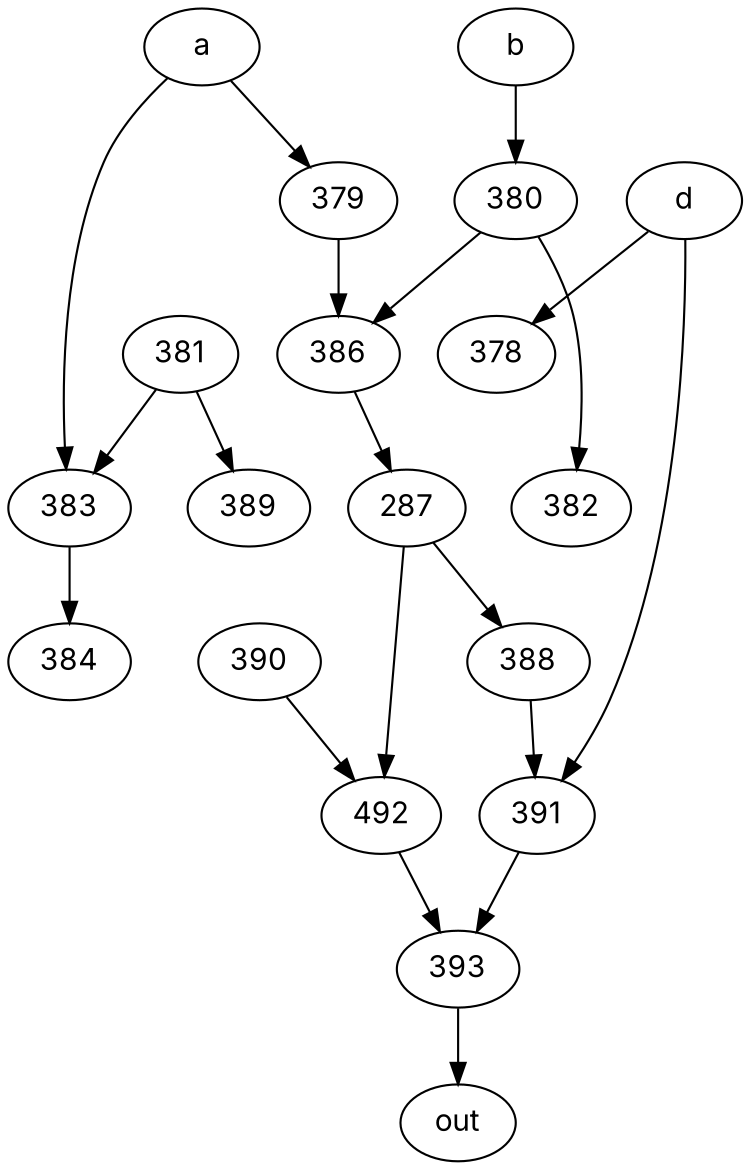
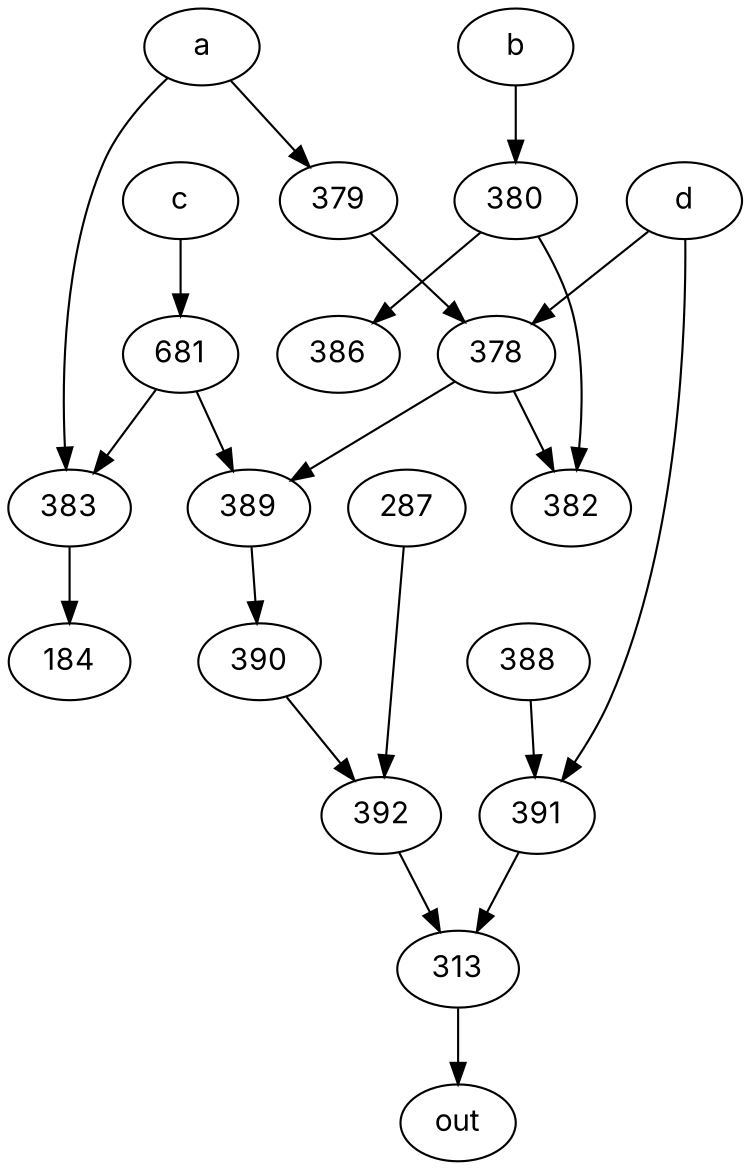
node "c": added
edge "379" -> "386": now "379" -> "378"
node "381": label "381" -> "681"
edge "378" -> "382": added
edge "386" -> "287": removed
edge "378" -> "389": added
edge "389" -> "390": added
edge "287" -> "388": removed
node "384": label "384" -> "184"
node "492": label "492" -> "392"
node "393": label "393" -> "313"
